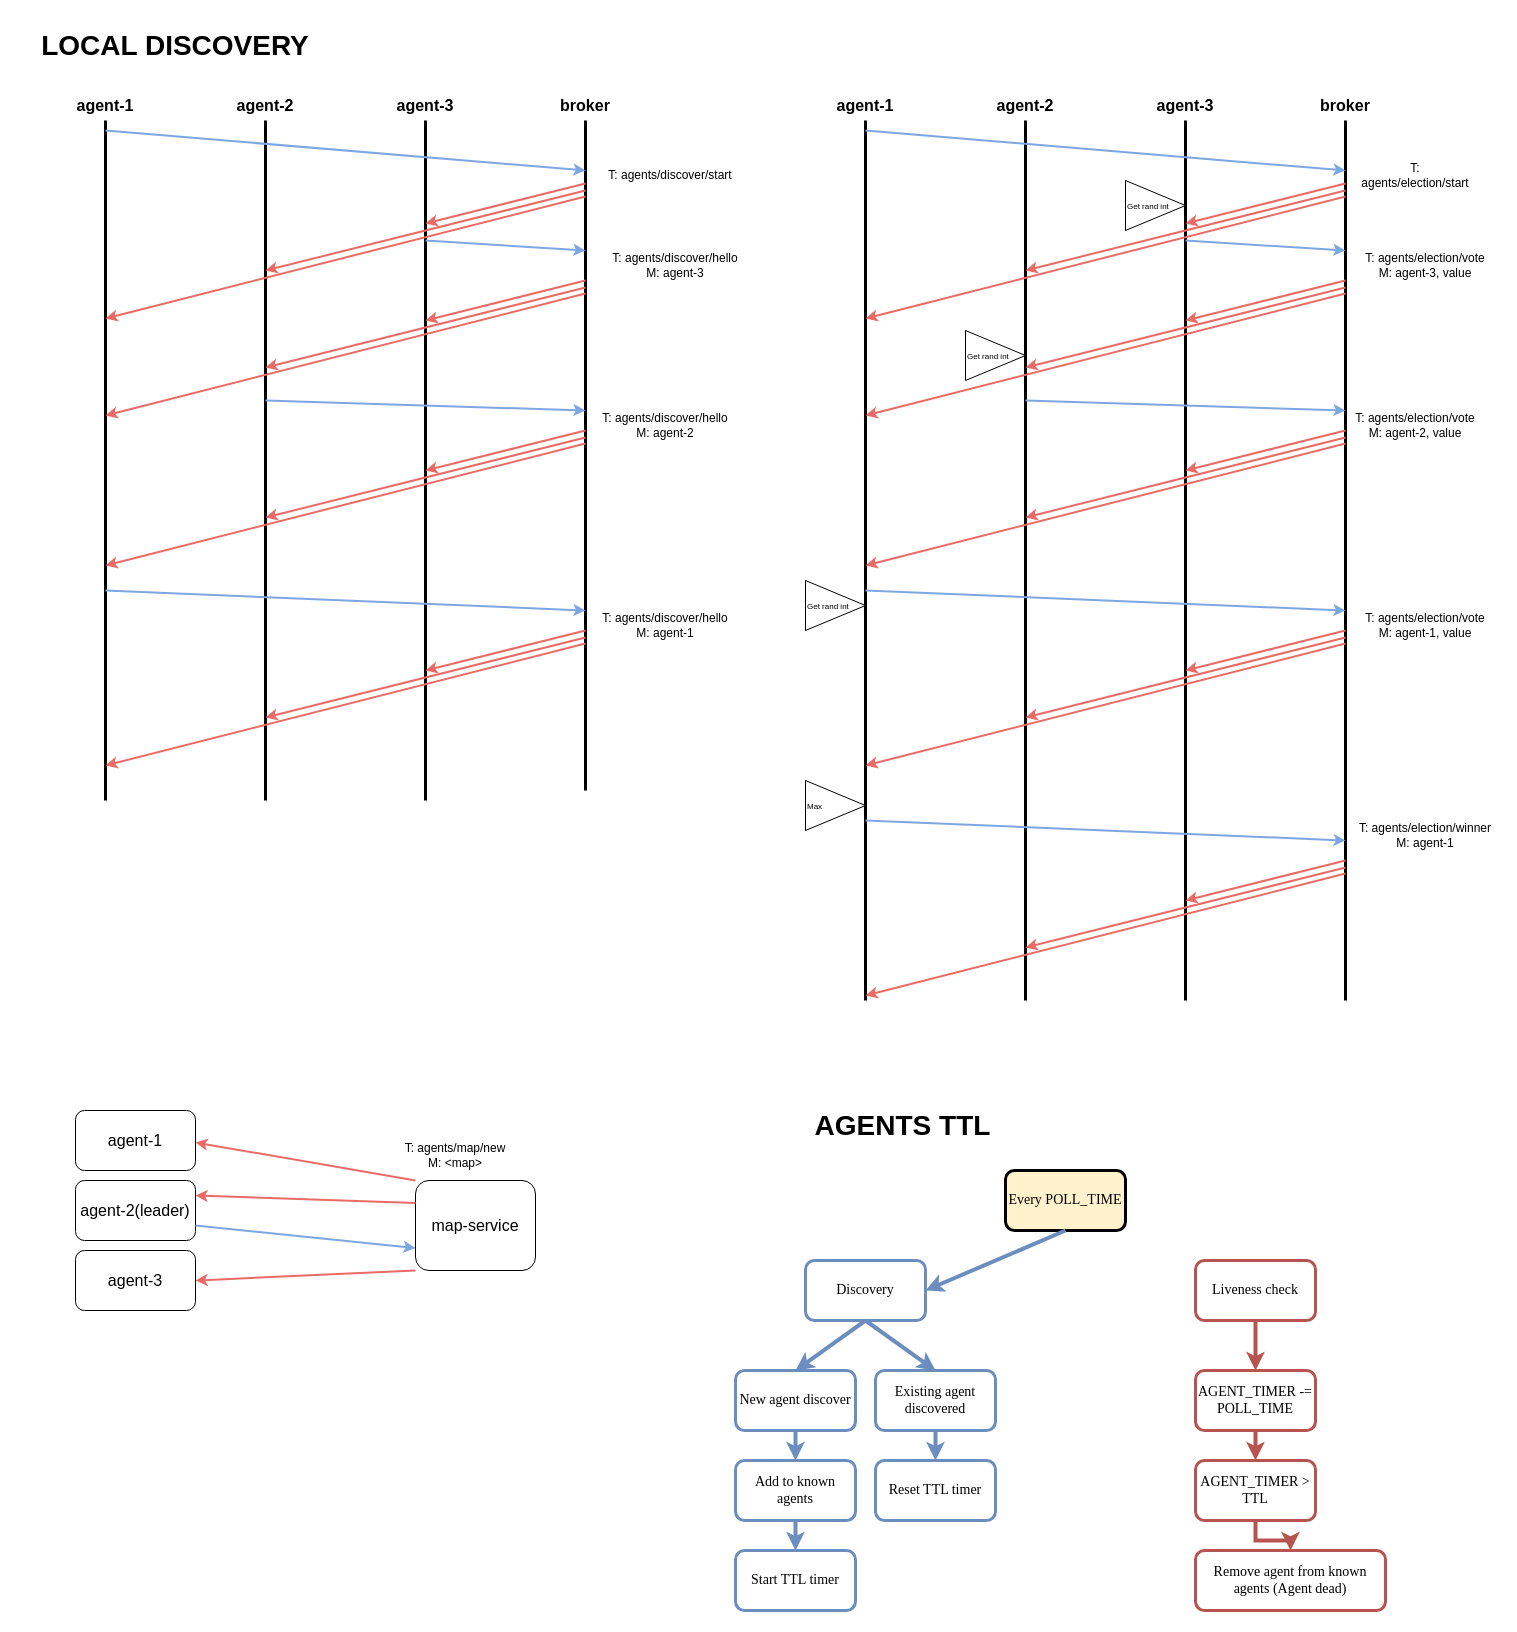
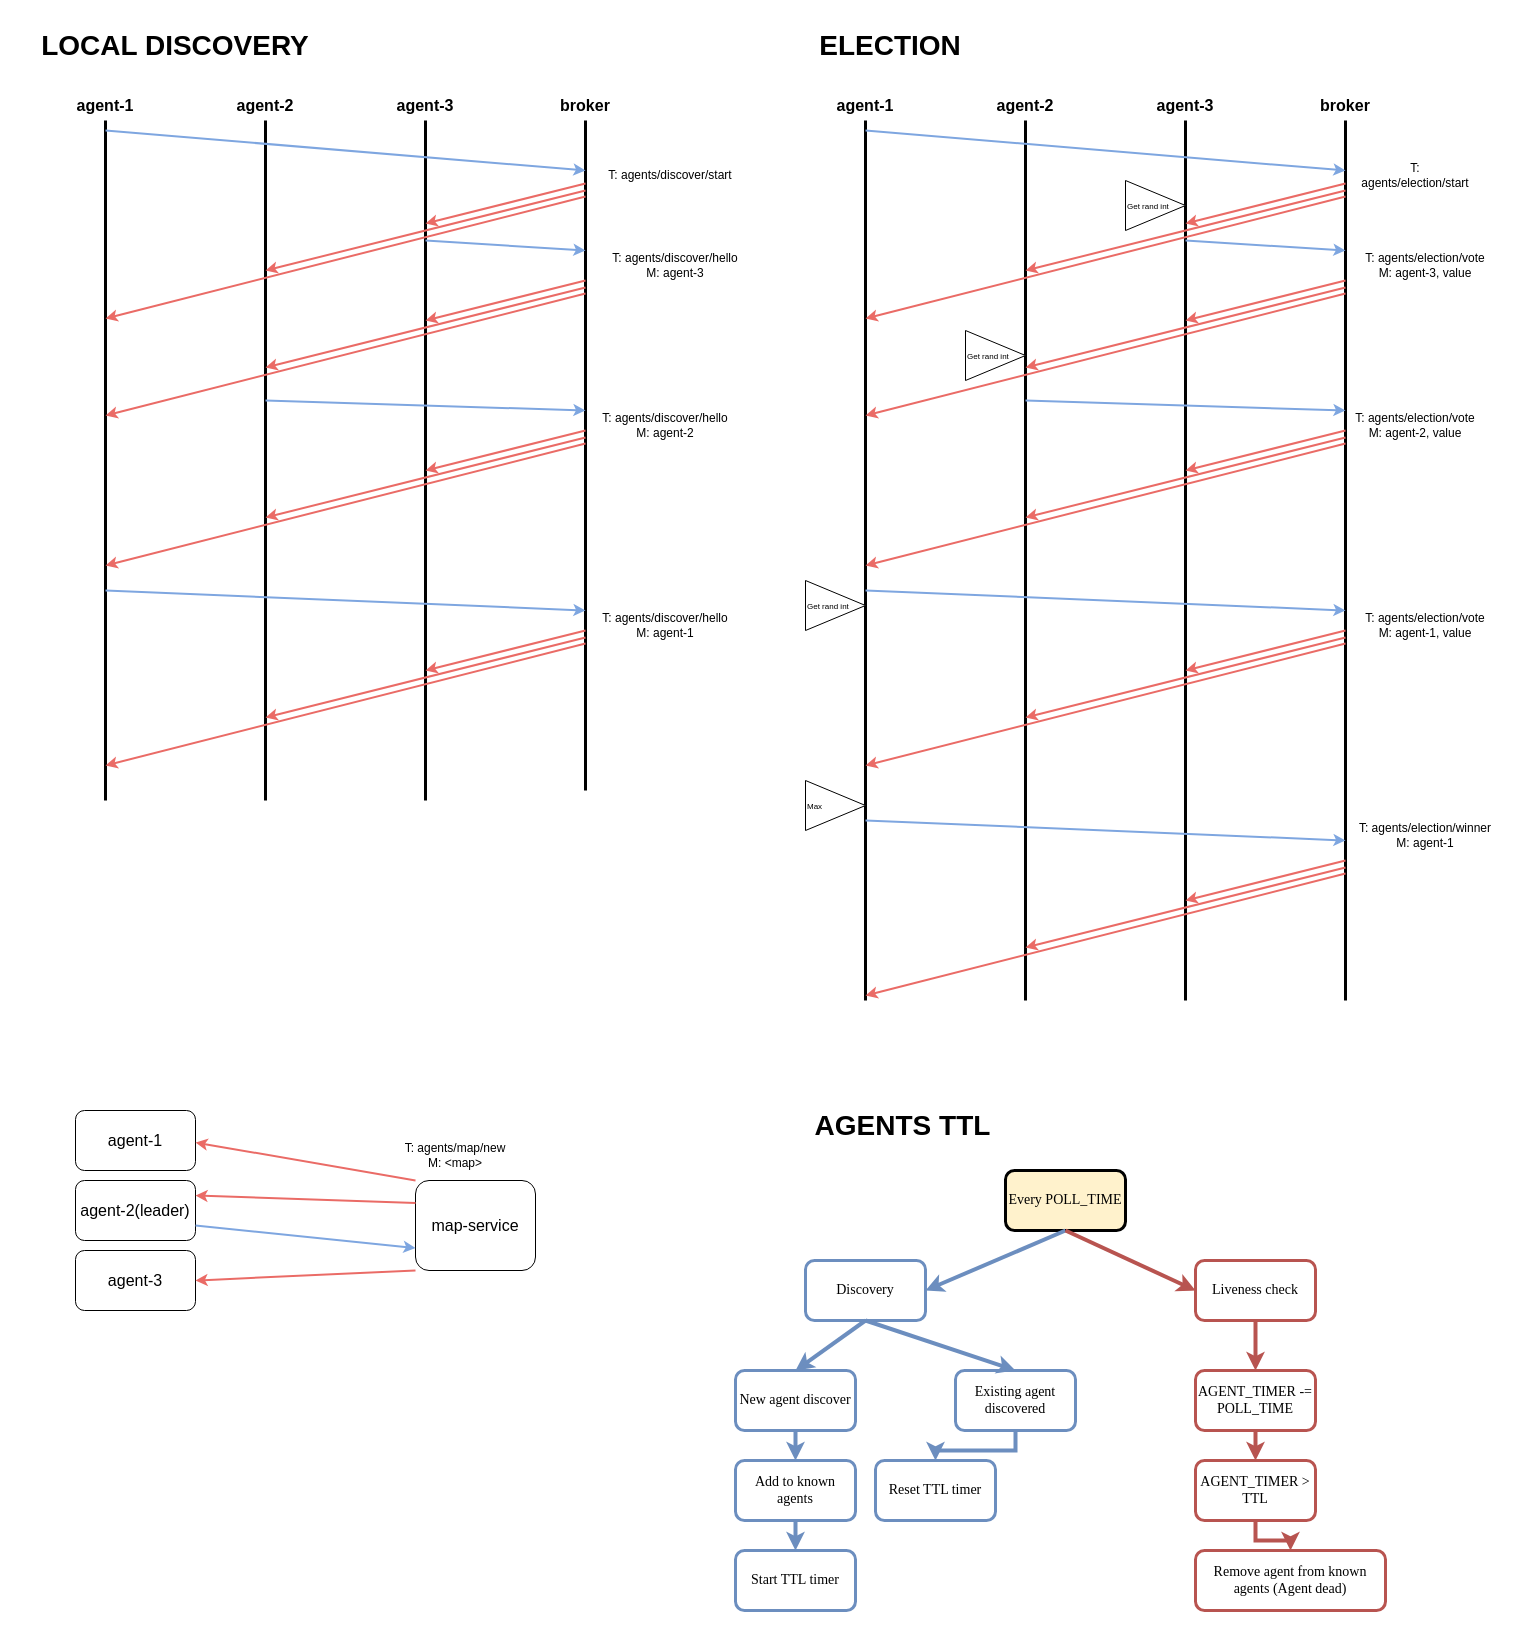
node "ELECTION": added
edge "Every POLL_TIME" -> "Liveness check": added
node "Existing agent discovered": moved (936, 1401) -> (1016, 1401)
